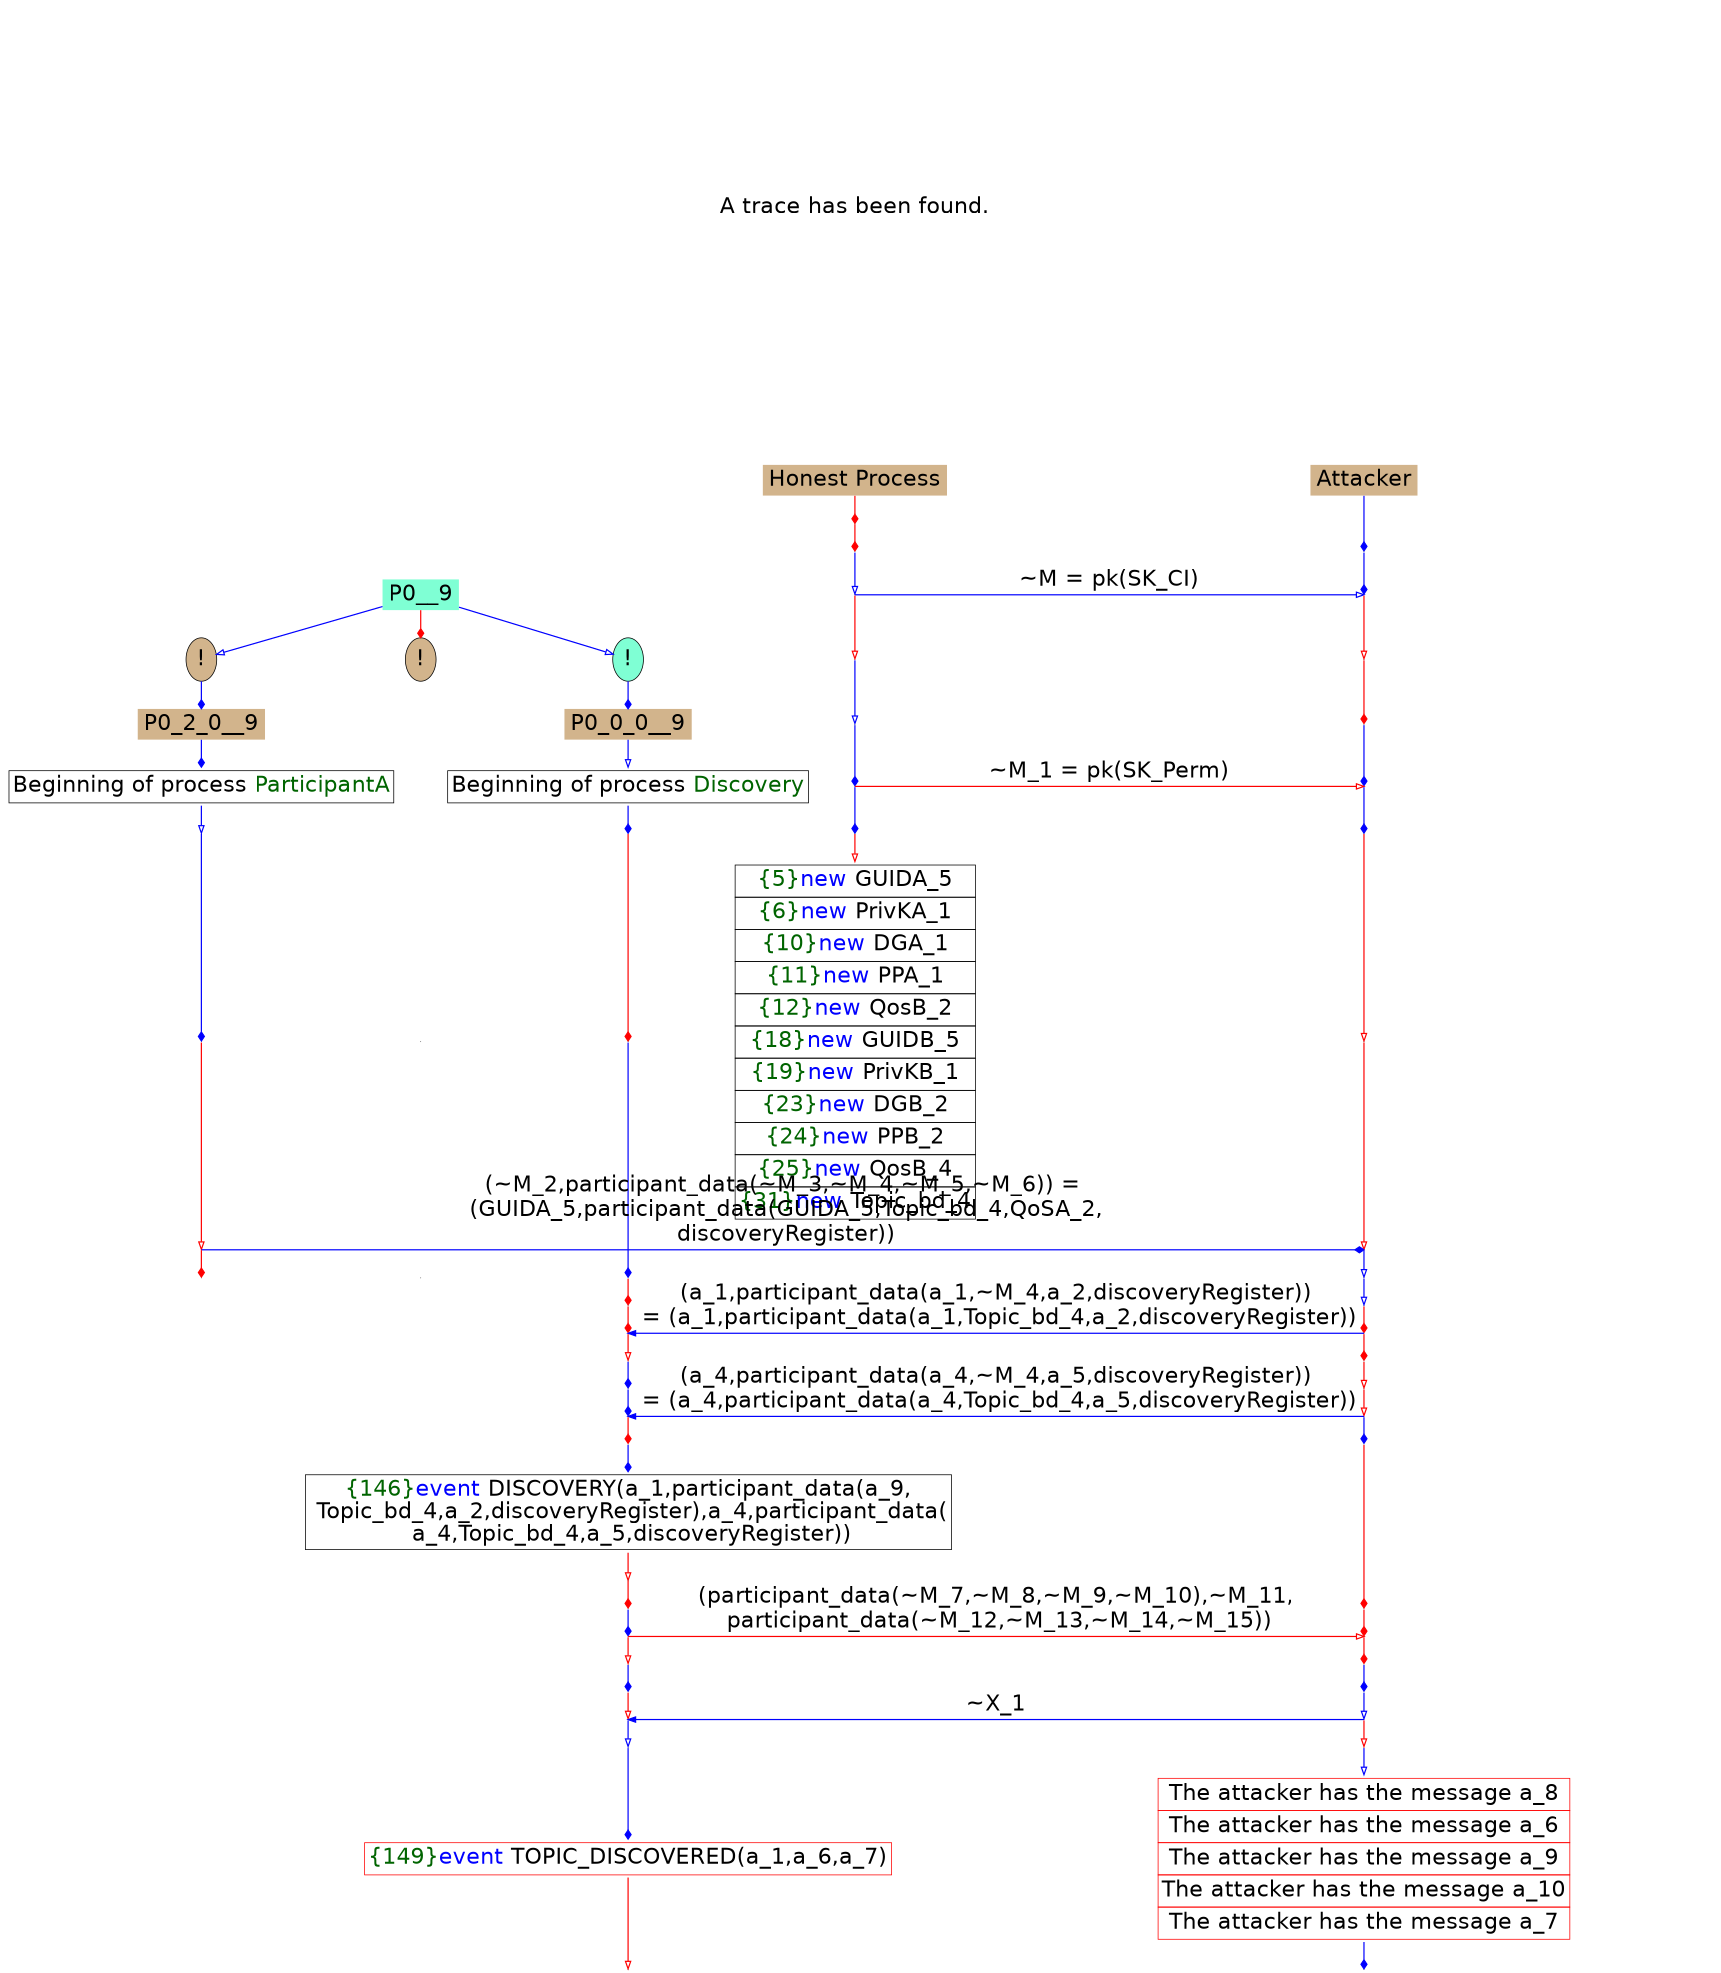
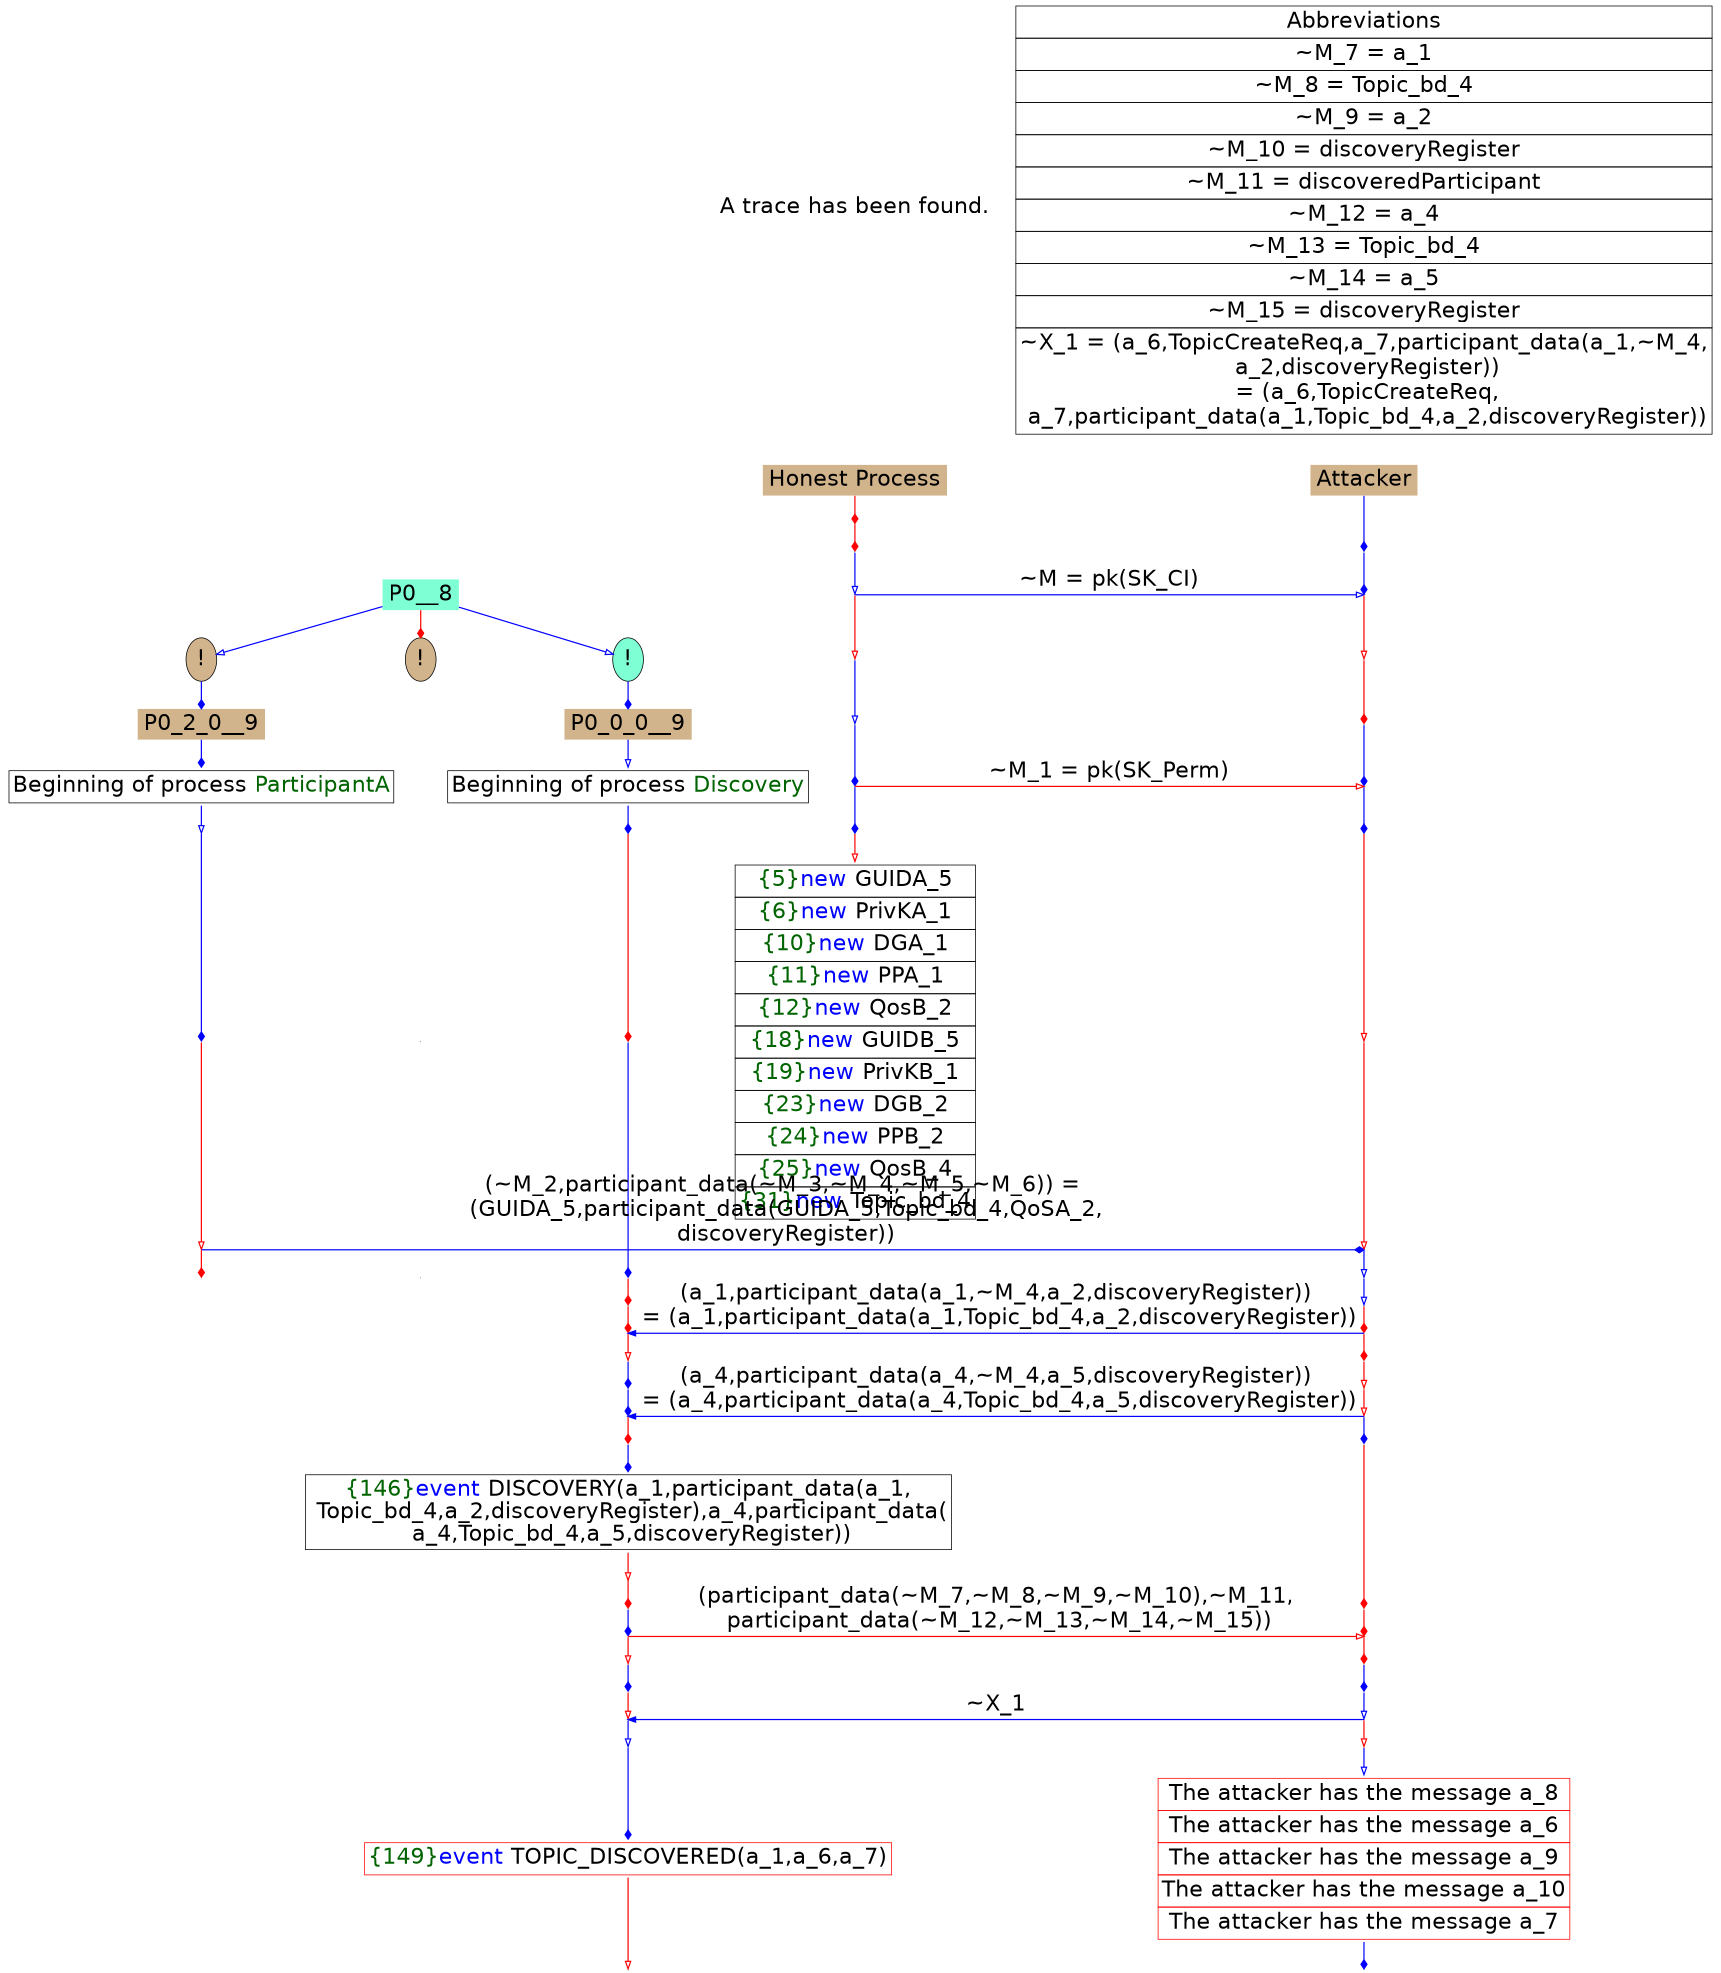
node "Abbreviations": added
node "P0__9": label "P0__9" -> "P0__8"
node "{146}": text "DISCOVERY(a_1,participant_data(a_9," -> "DISCOVERY(a_1,participant_data(a_1,"
